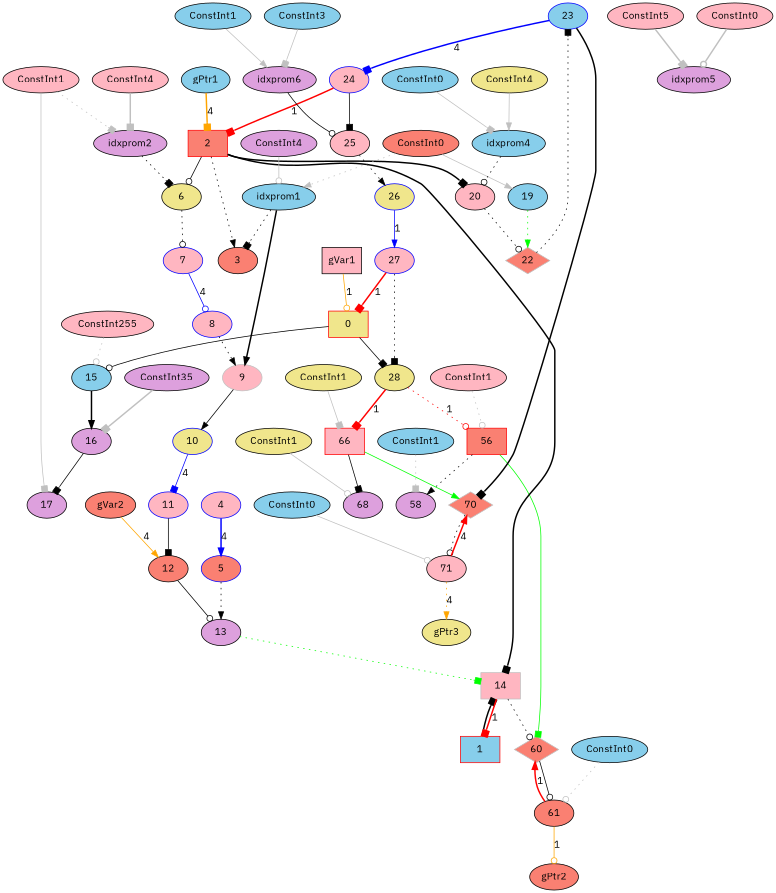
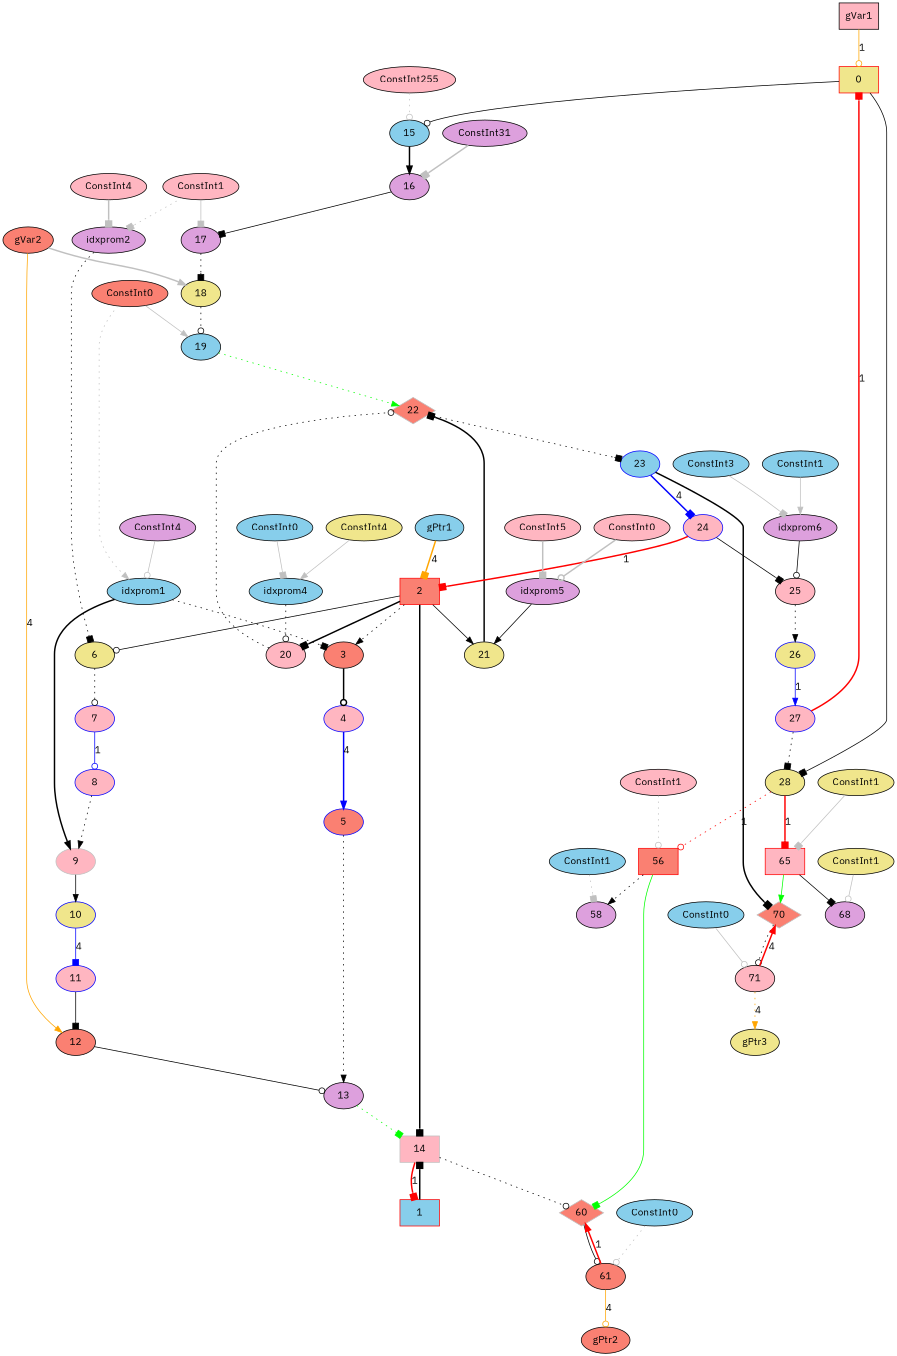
edge "7" -> "8": label "4" -> "1"
node "18": added
node "ConstInt35": label "ConstInt35" -> "ConstInt31"
node "66": label "66" -> "65"
node "21": added
edge "3" -> "4": added
edge "61" -> "gPtr2": label "1" -> "4"
